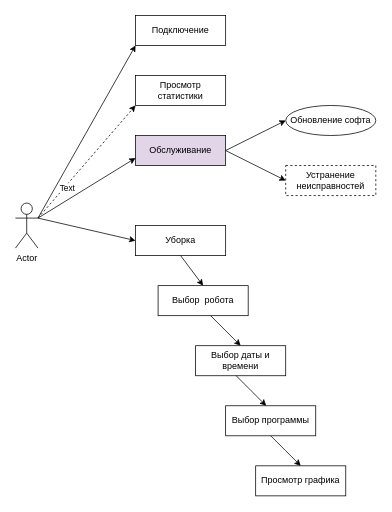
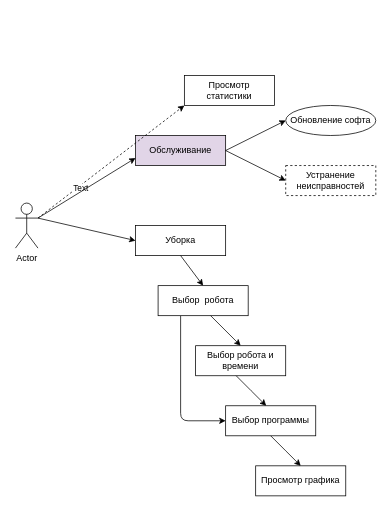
node "Подключение": removed
node "Просмотр статистики": moved (180, 90) -> (229, 90)
edge "Actor" -> "Подключение": removed
node "Выбор даты и времени": label "Выбор даты и времени" -> "Выбор робота и времени"
edge "Выбор робота" -> "Выбор программы": added
